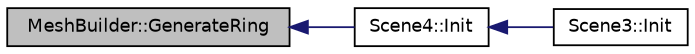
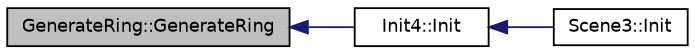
node "MeshBuilder::GenerateRing": label "MeshBuilder::GenerateRing" -> "GenerateRing::GenerateRing"
node "Scene4::Init": label "Scene4::Init" -> "Init4::Init"
